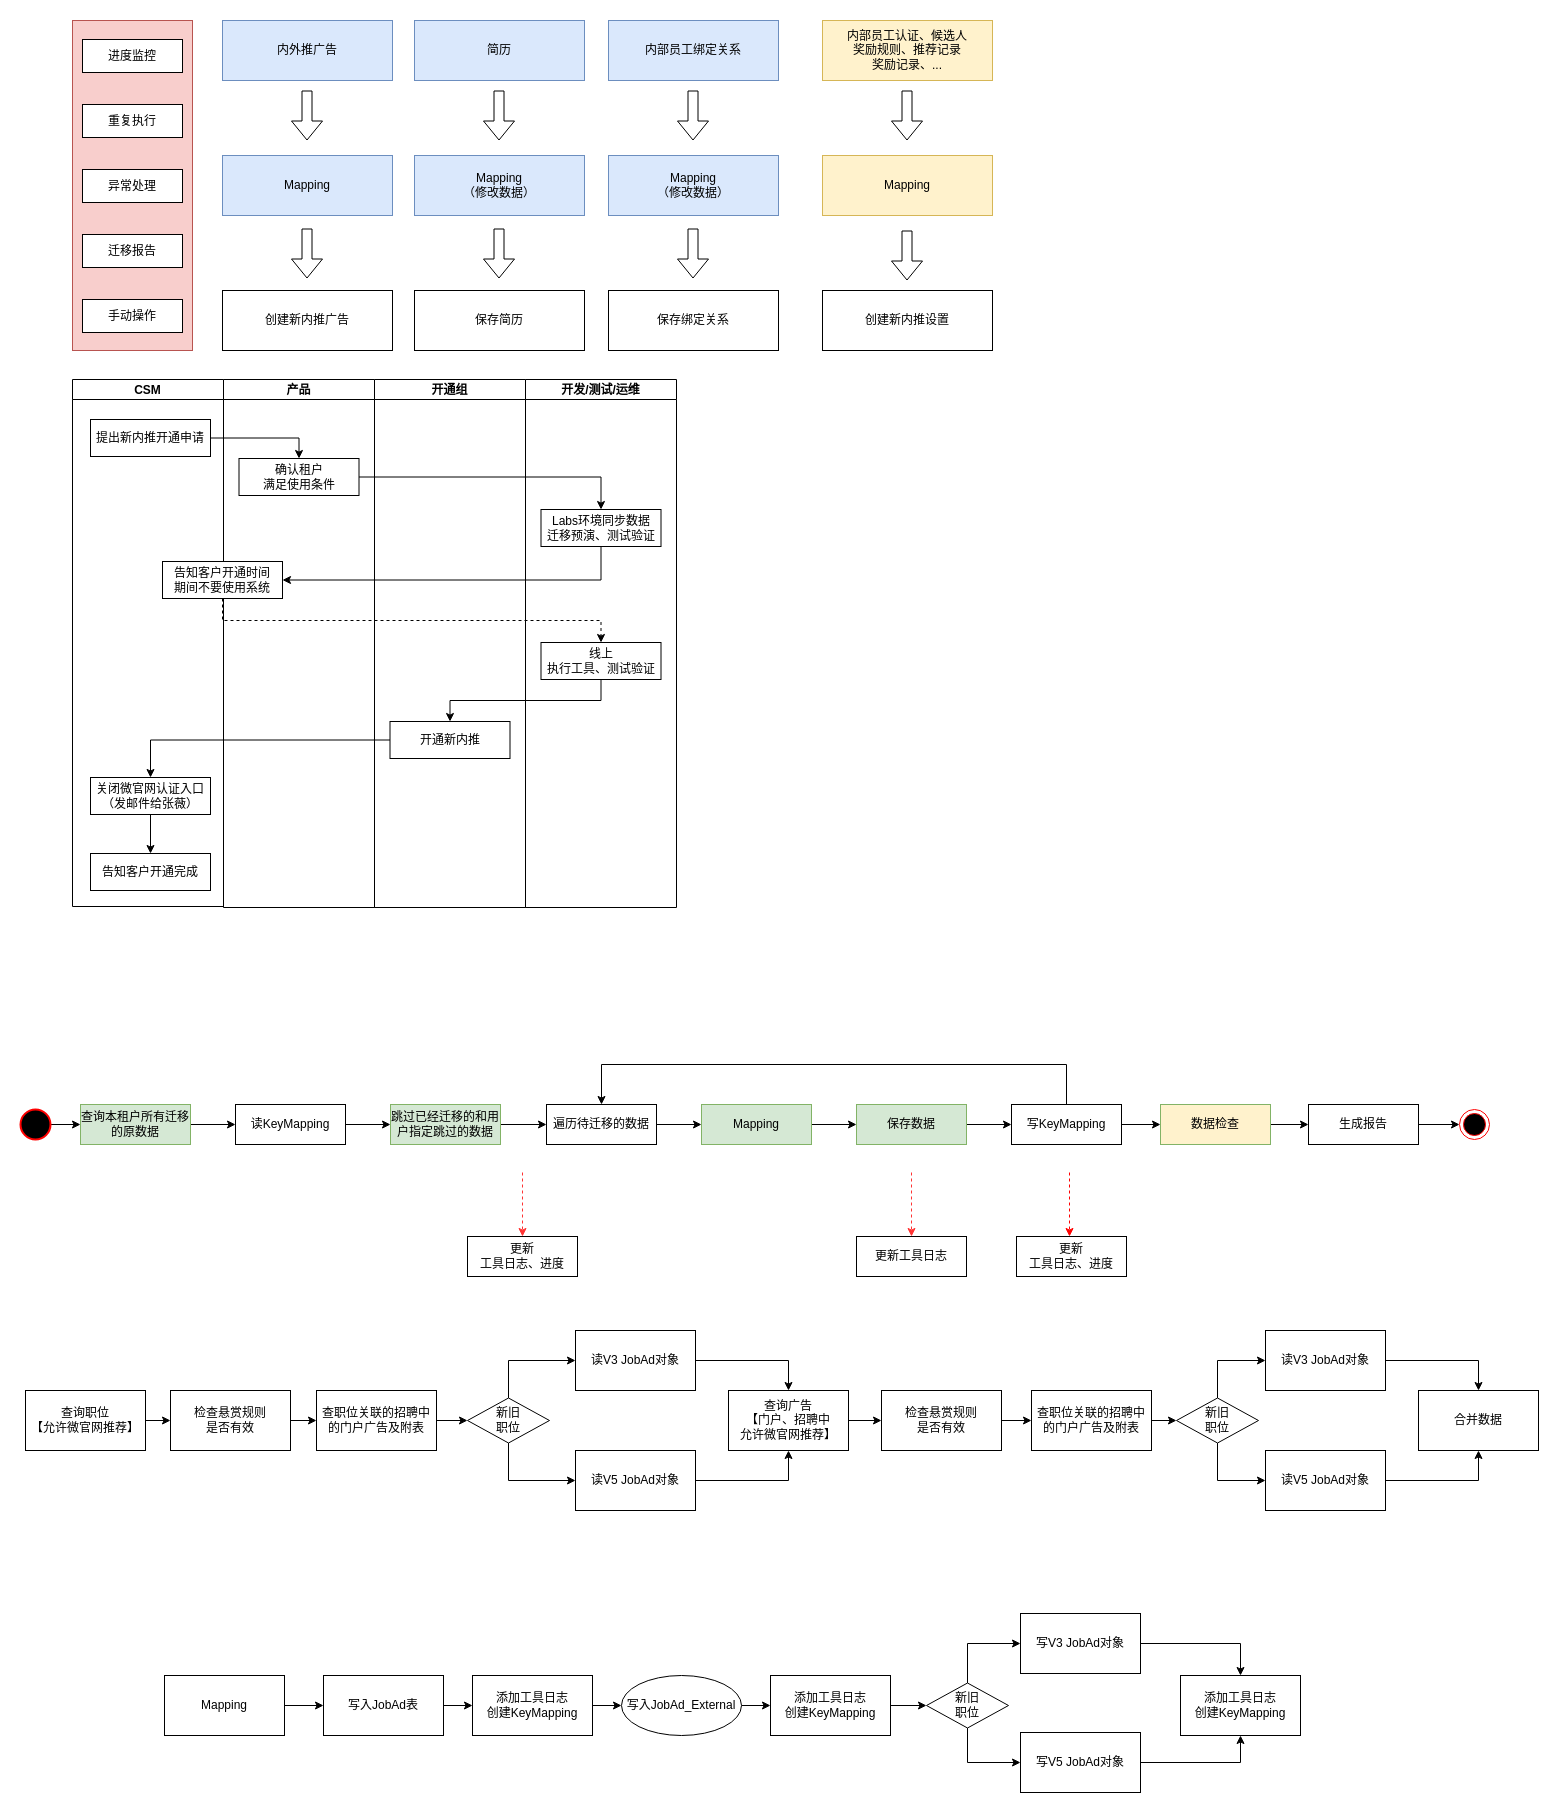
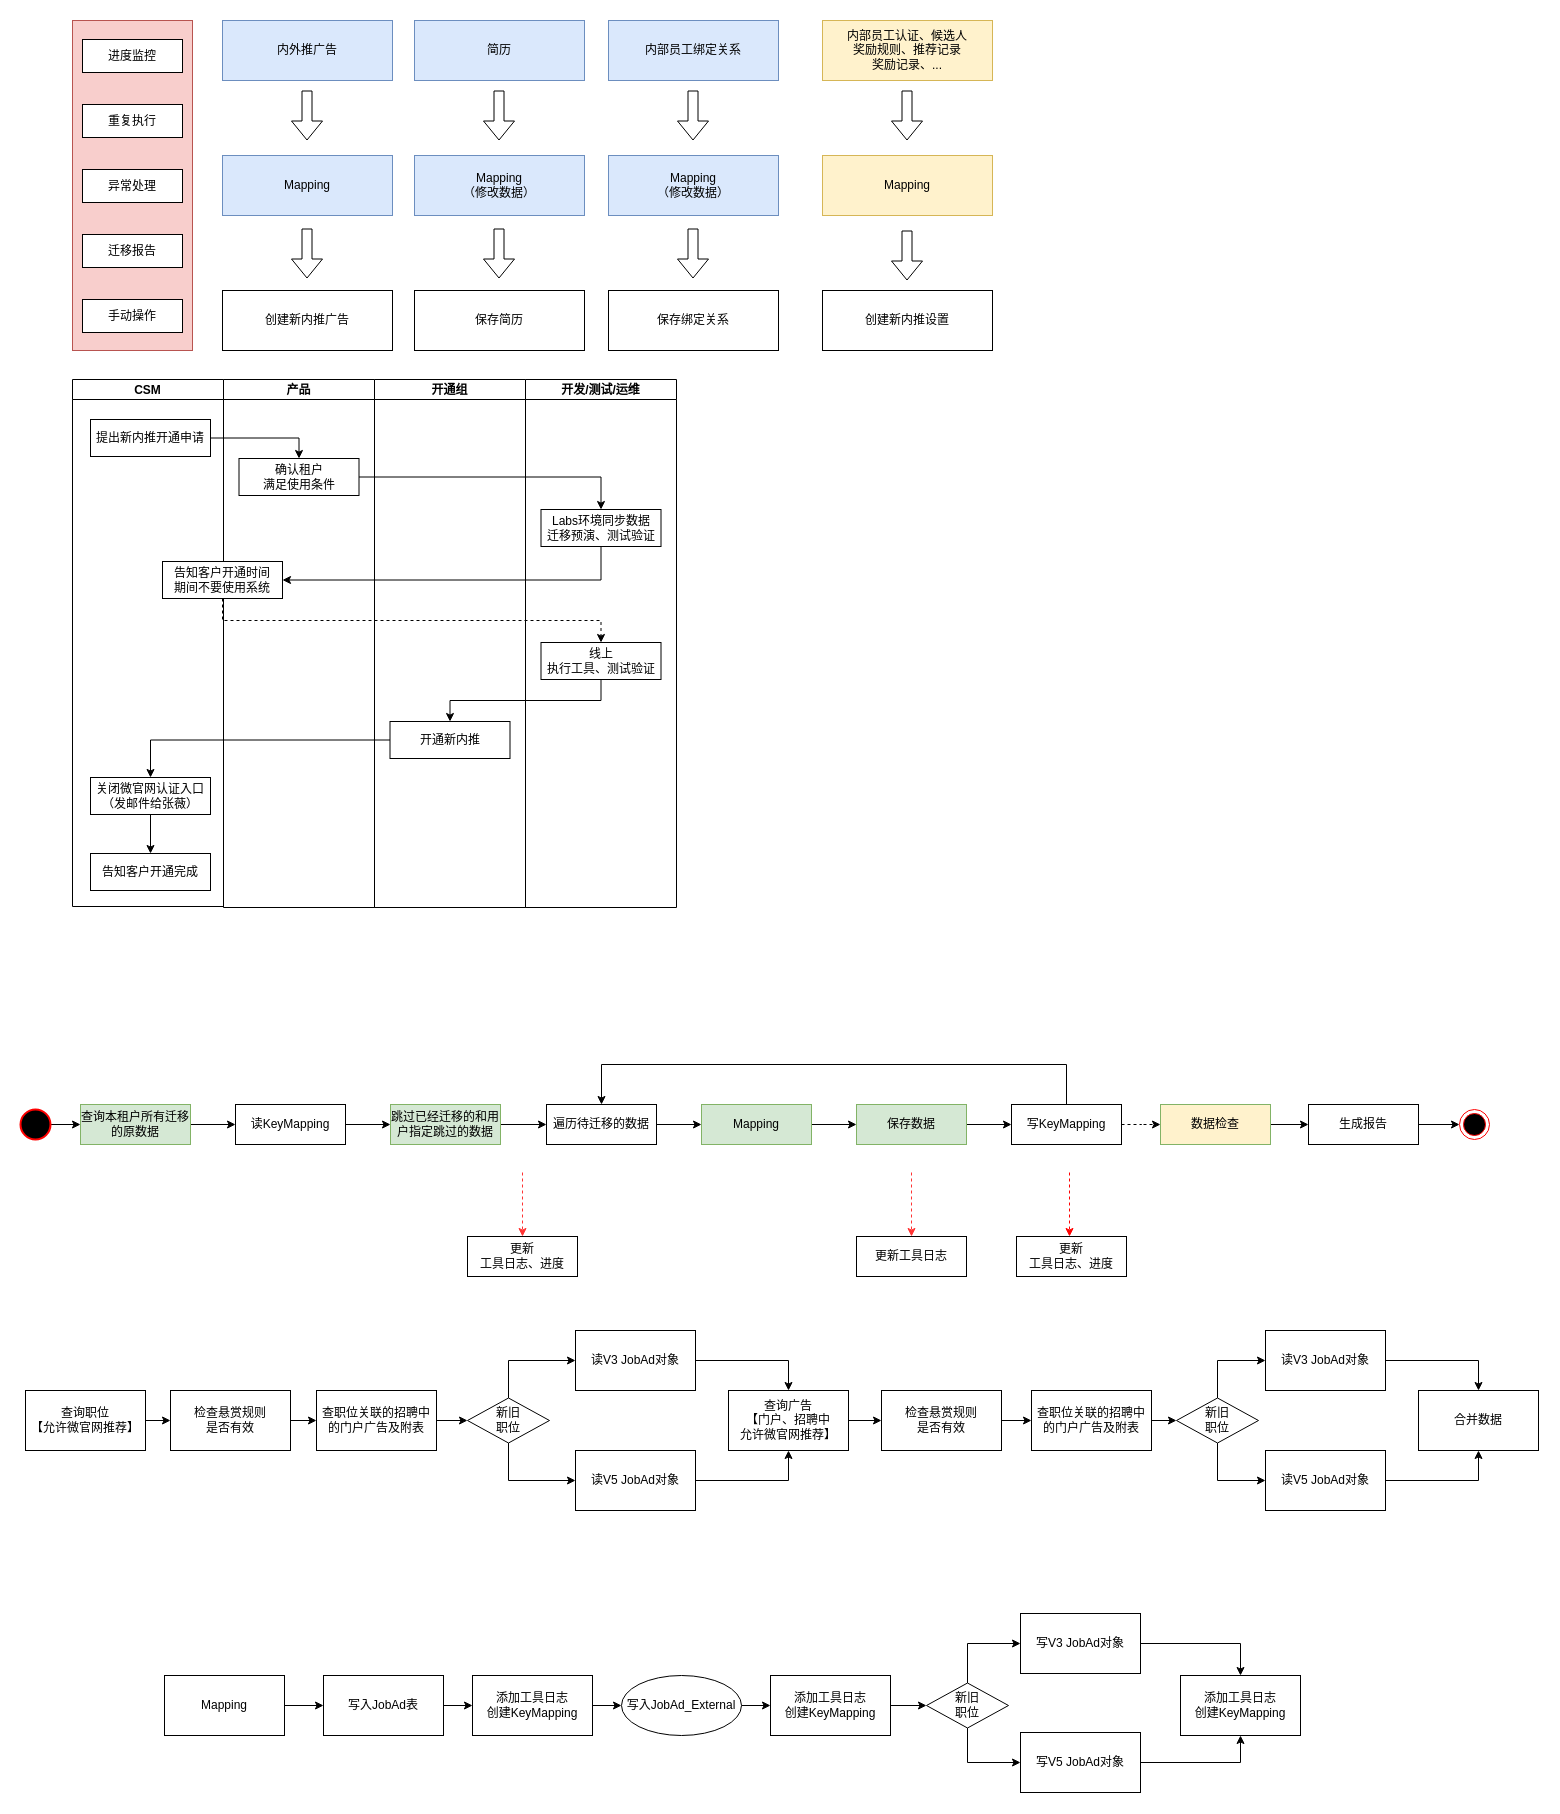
edge "写KeyMapping" -> "数据检查": style solid -> dashed
